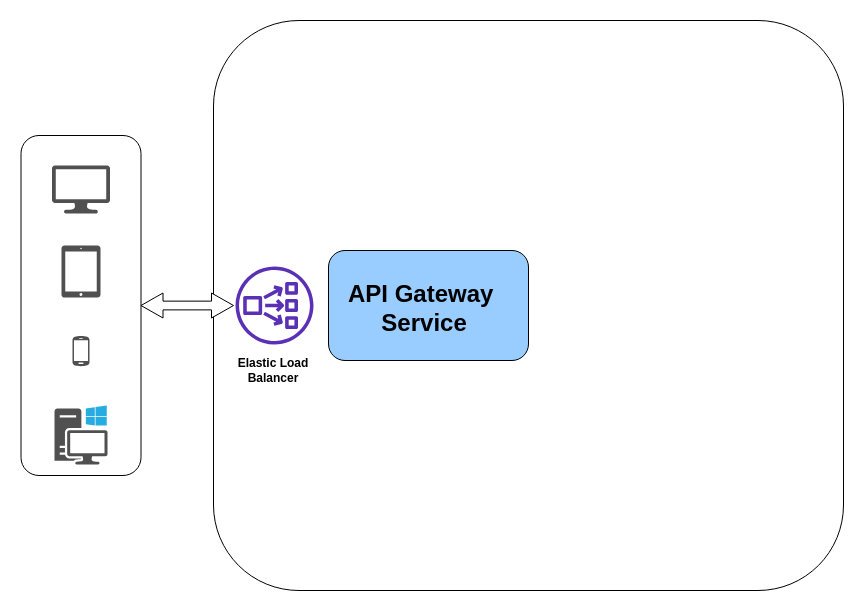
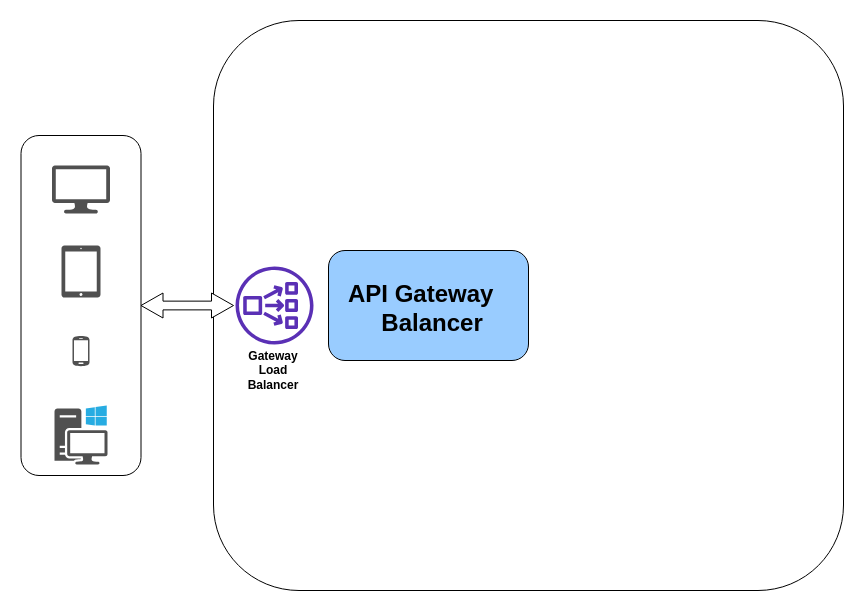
node "API Gateway Service": label "API Gateway Service" -> "API Gateway Balancer"
node "Elastic Load Balancer": label "Elastic Load Balancer" -> "Gateway Load Balancer"
